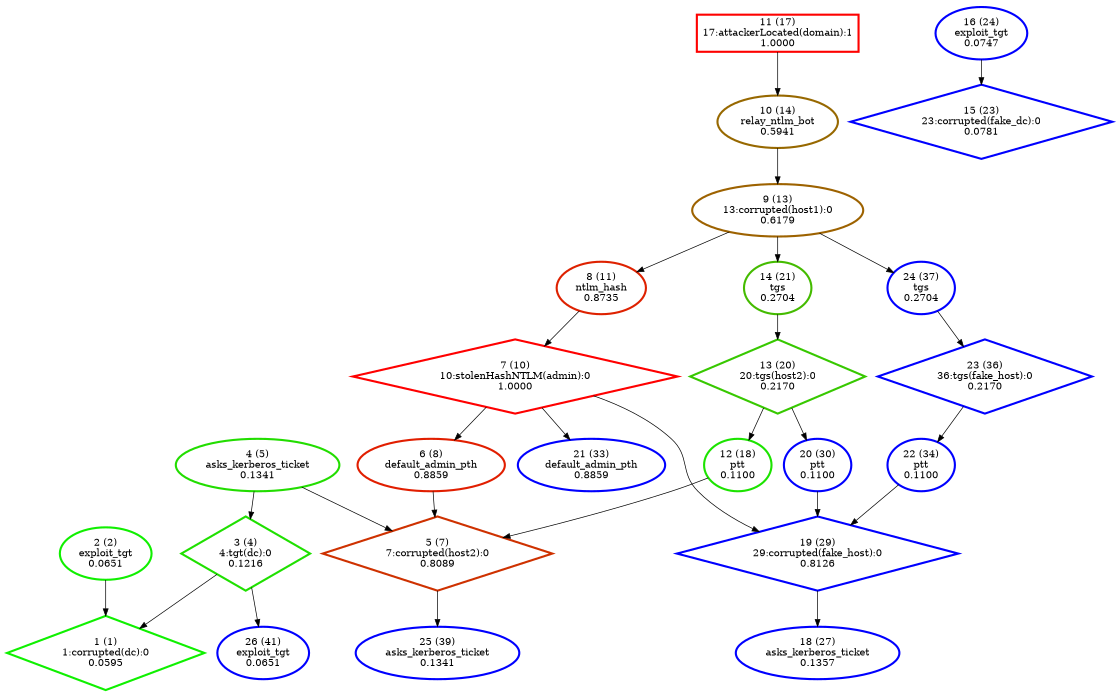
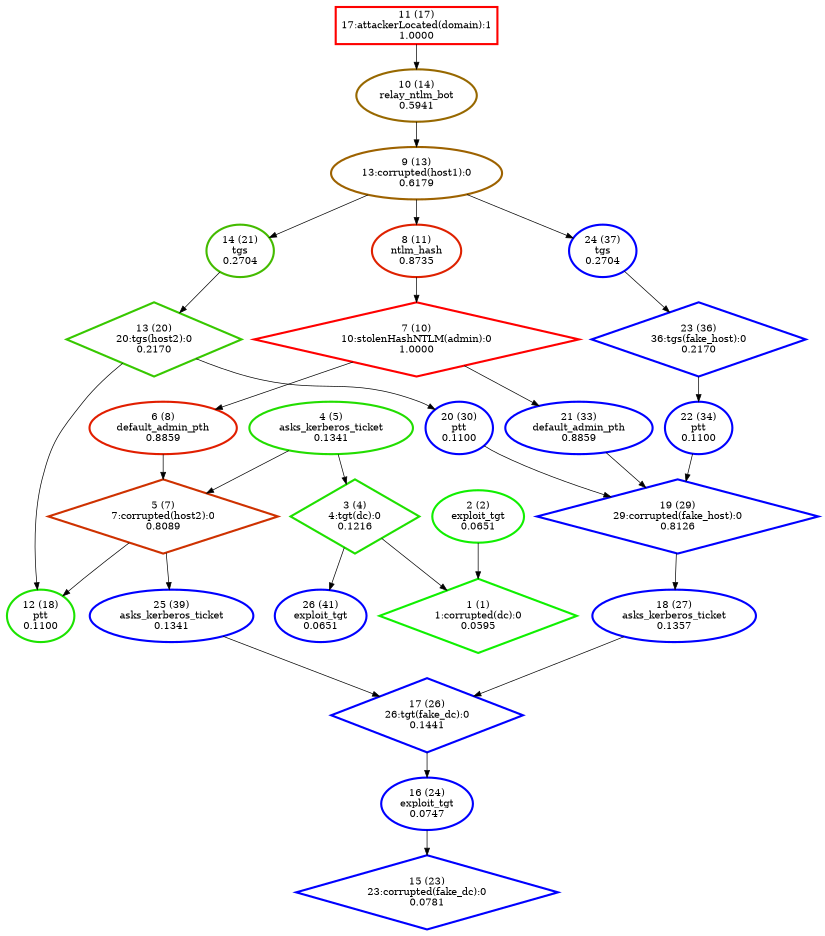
edge "7 (10) 10:stolenHashNTLM(admin):0 1.0000" -> "19 (29) 29:corrupted(fake_host):0 0.8126": now "21 (33) default_admin_pth 0.8859" -> "19 (29) 29:corrupted(fake_host):0 0.8126"
edge "12 (18) ptt 0.1100" -> "5 (7) 7:corrupted(host2):0 0.8089": reversed
node "17 (26) 26:tgt(fake_dc):0 0.1441": added
